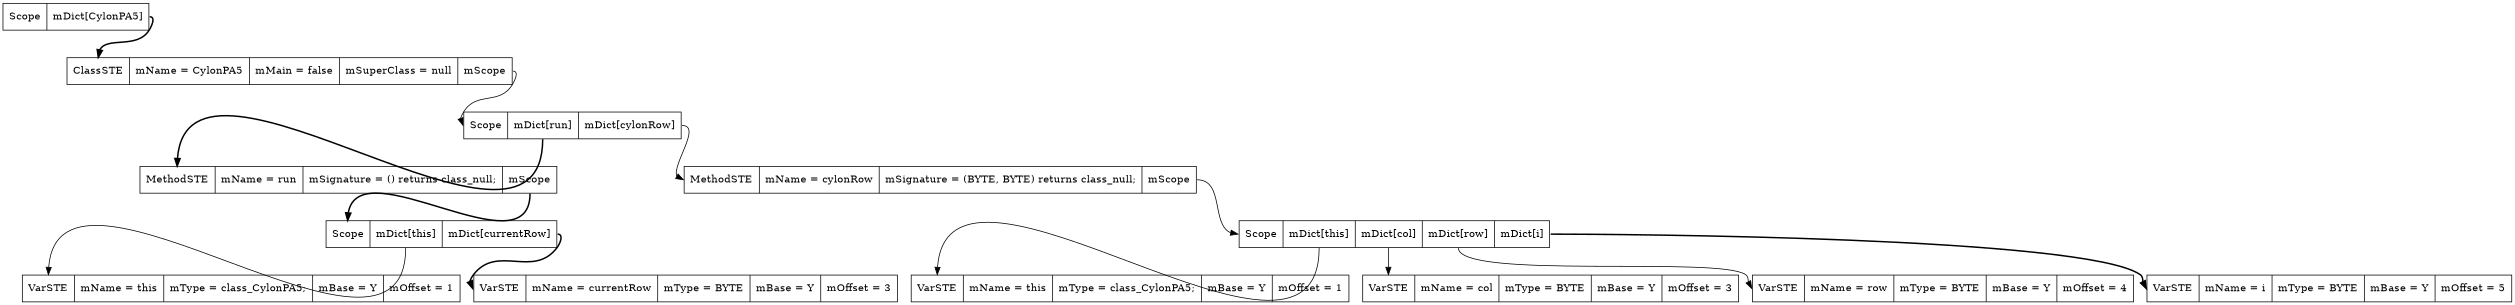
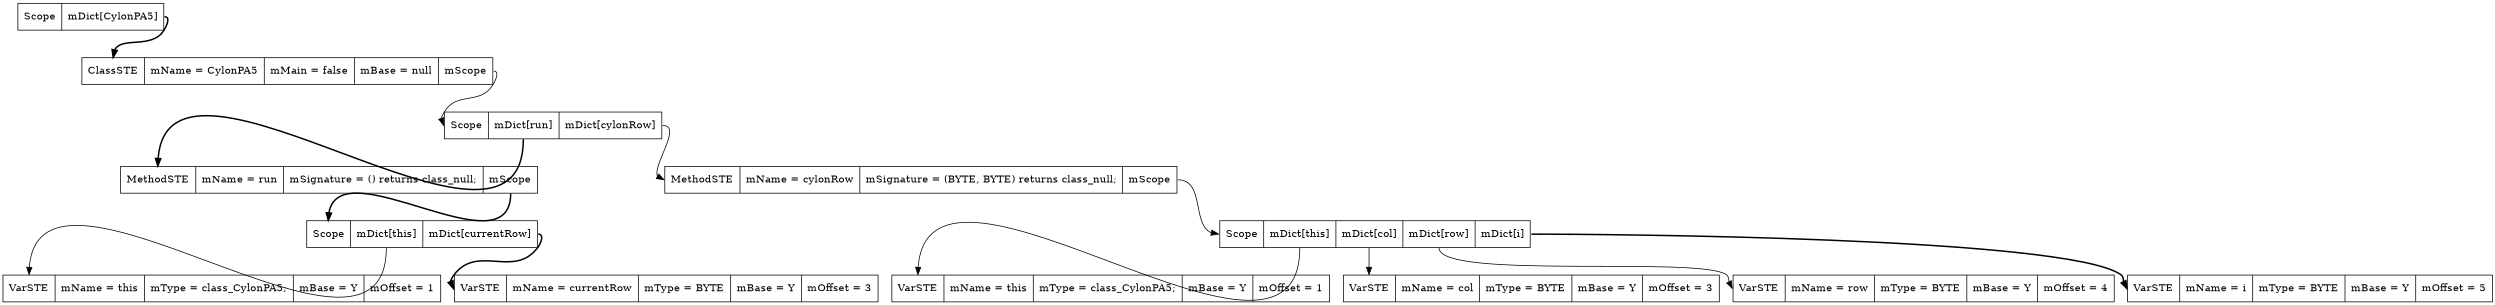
node "ClassSTE": text "mSuperClass = null" -> "mBase = null"
